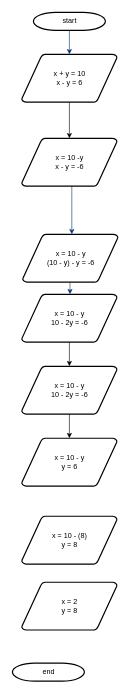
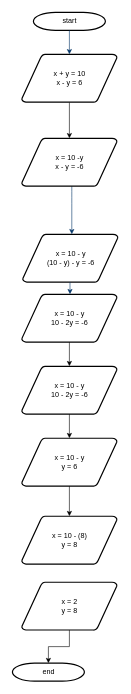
edge "x = 10 - y y = 6" -> "x = 10 - (8) y = 8": added
edge "x = 2 y = 8" -> "end": added
